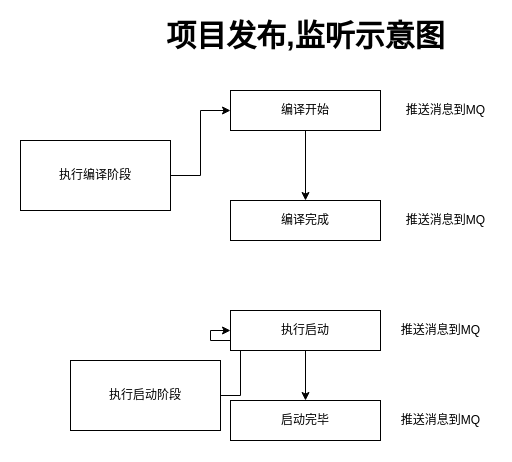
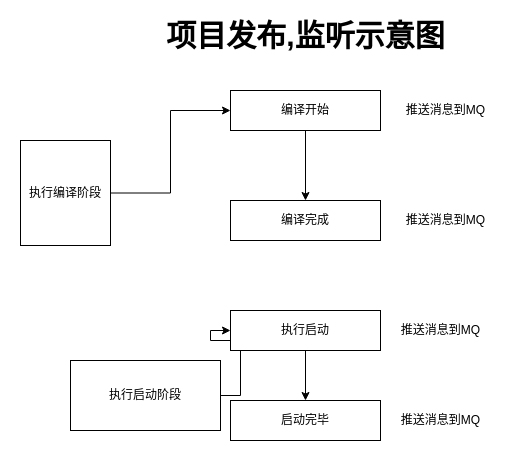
node "执行编译阶段": size 150x70 -> 90x105
